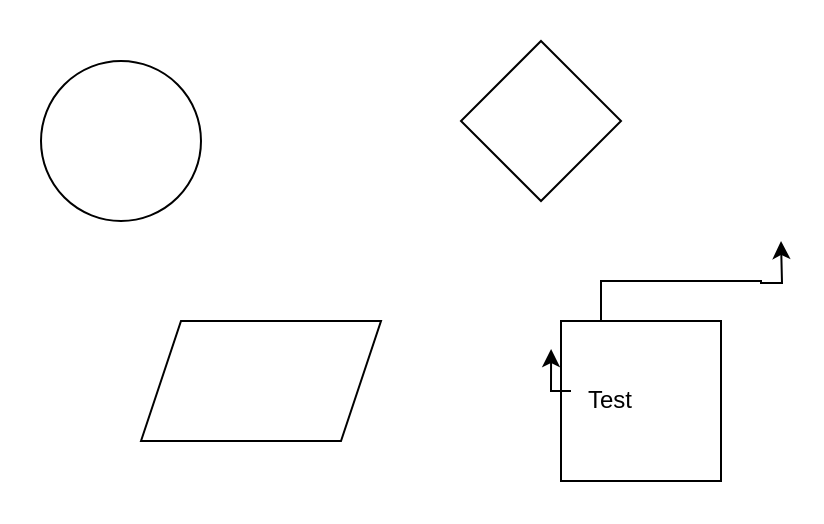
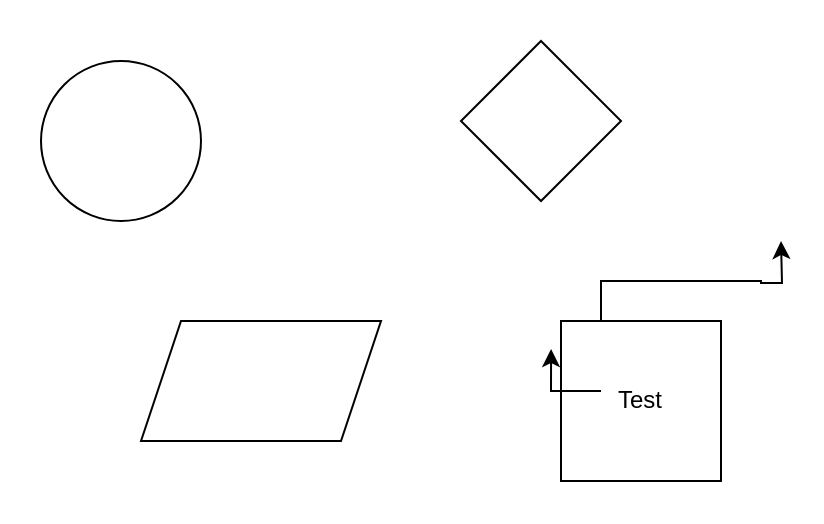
node "Test": moved (611, 401) -> (641, 401)
